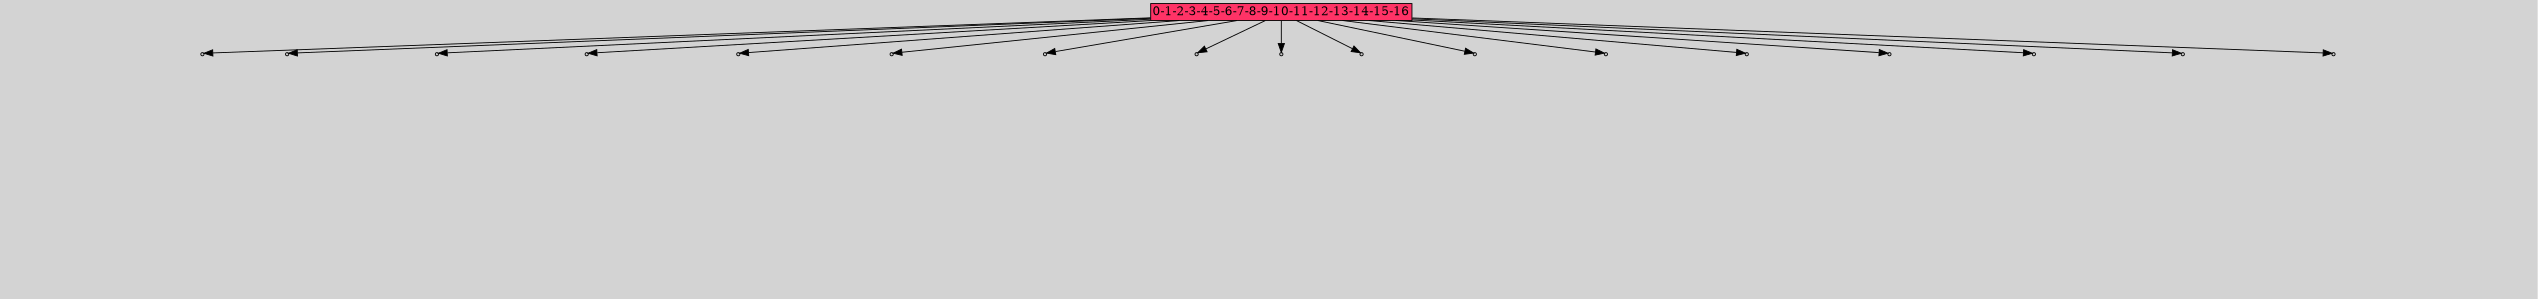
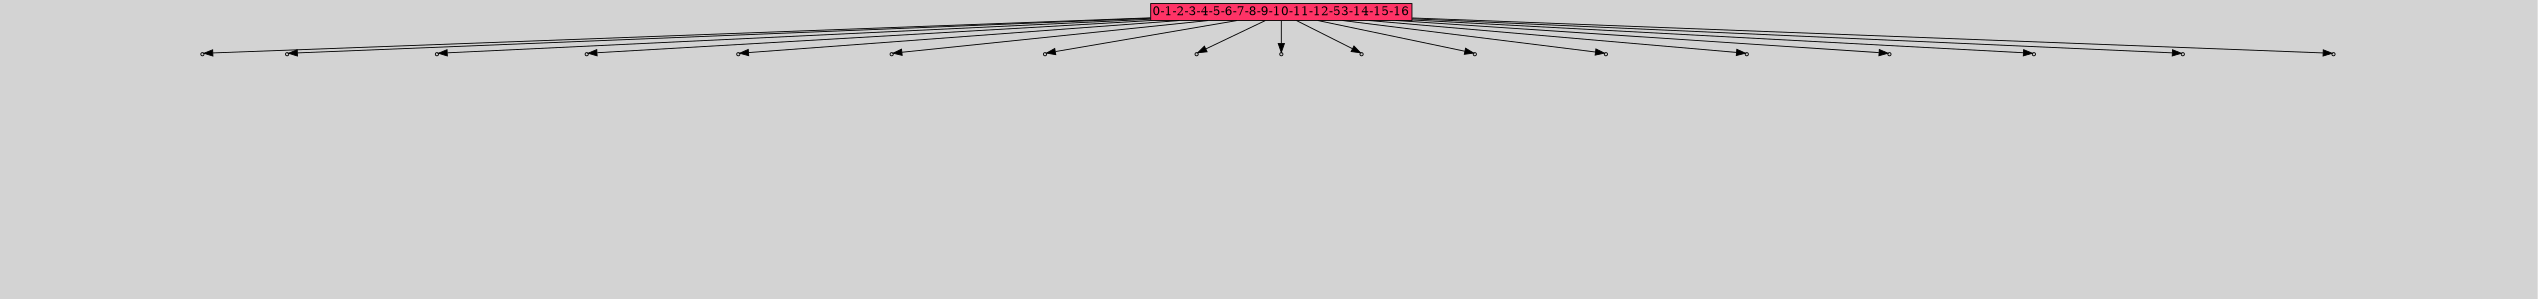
node "0-1-2-3-4-5-6-7-8-9-10-11-12-13-14-15-16": label "0-1-2-3-4-5-6-7-8-9-10-11-12-13-14-15-16" -> "0-1-2-3-4-5-6-7-8-9-10-11-12-53-14-15-16"
